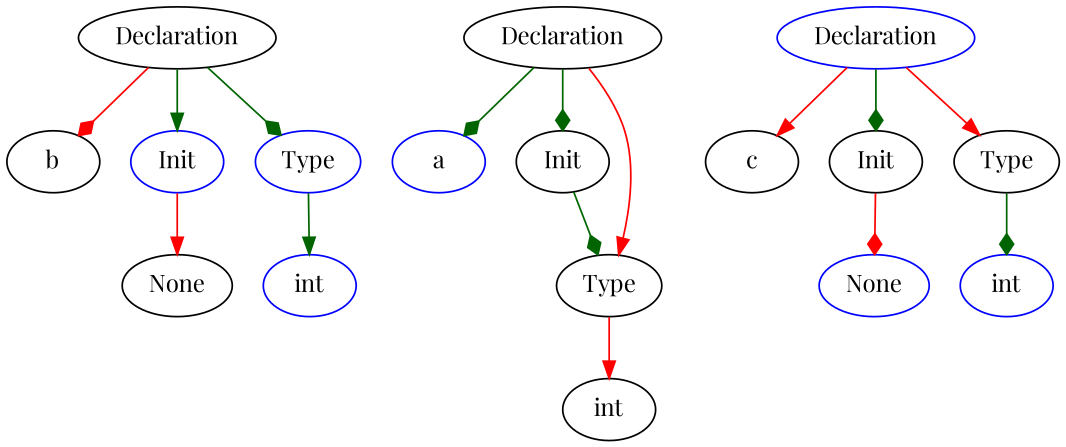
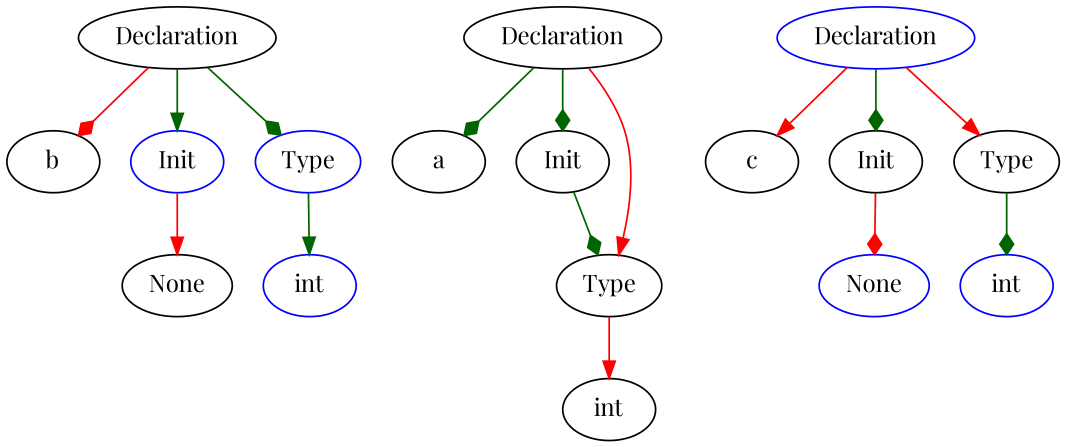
node "a": color blue -> black
